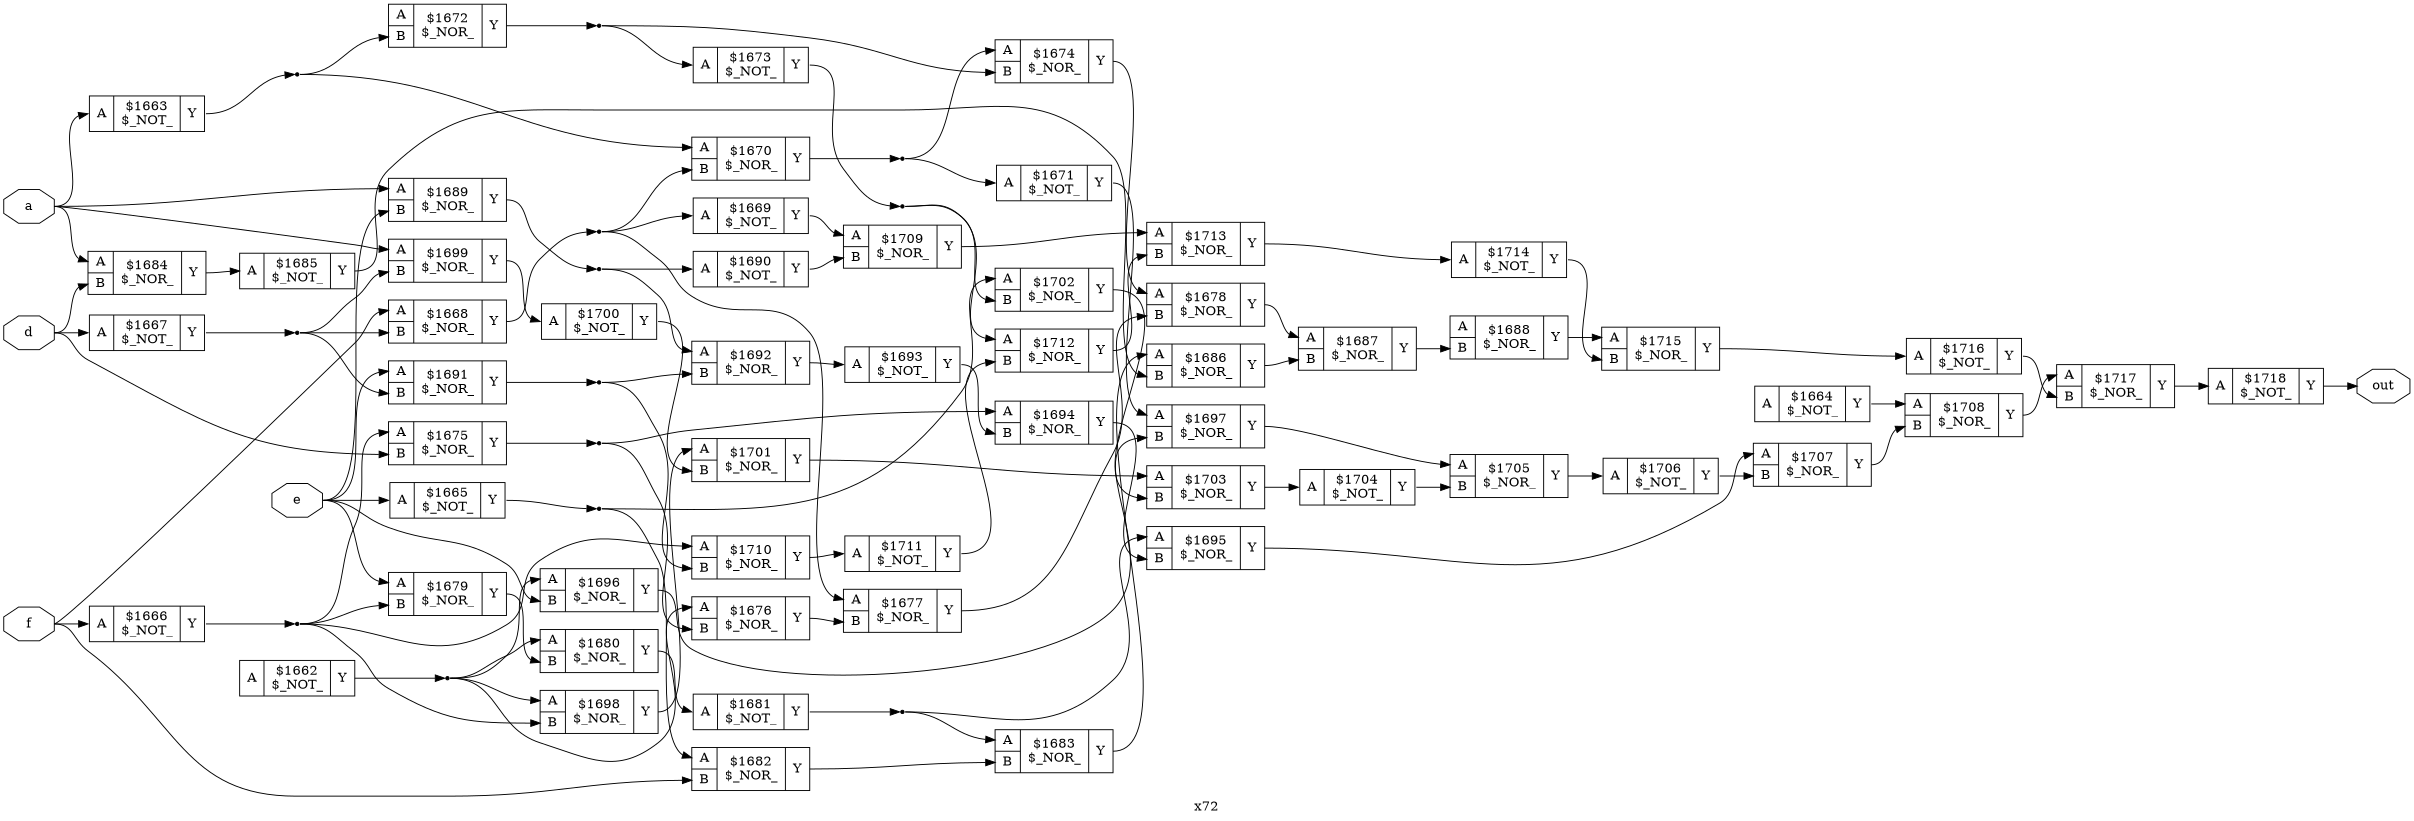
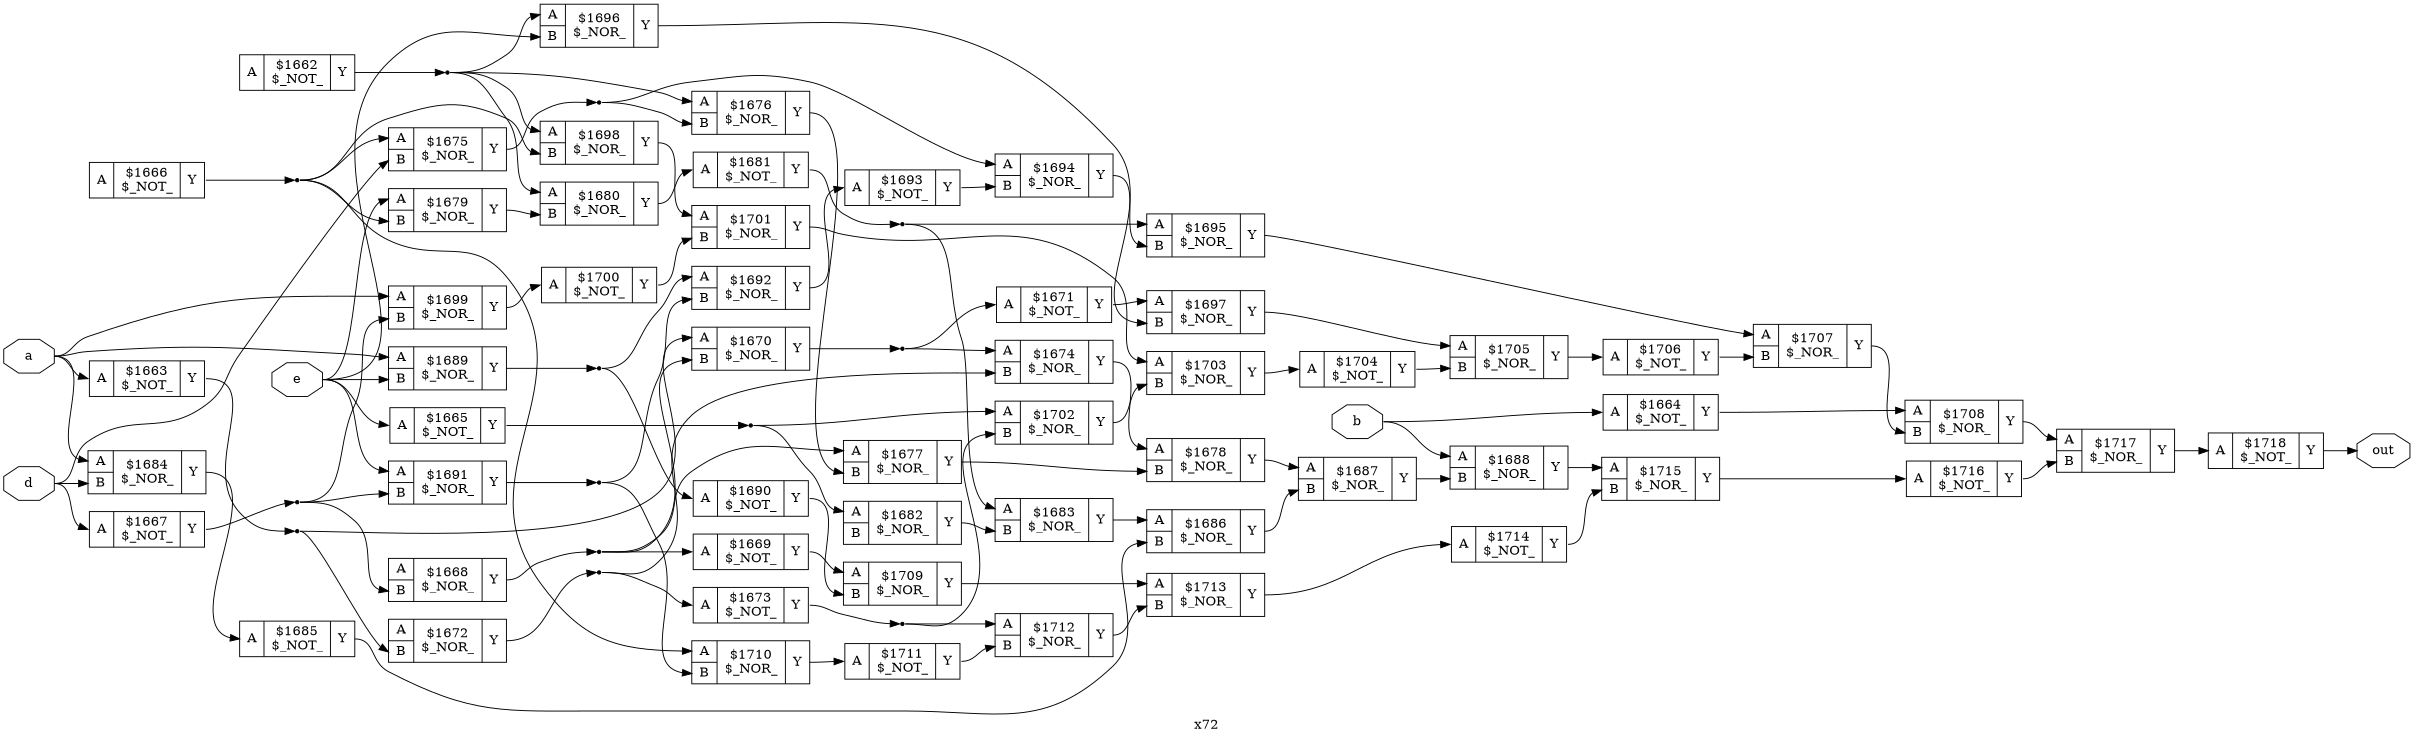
node "b": added
node "f": removed
